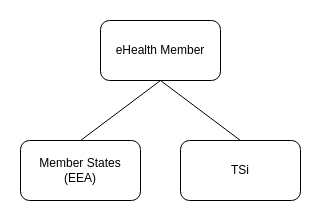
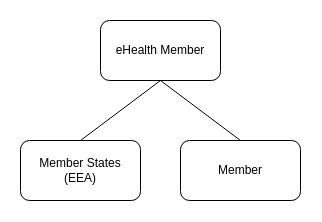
node "TSi": label "TSi" -> "Member"
